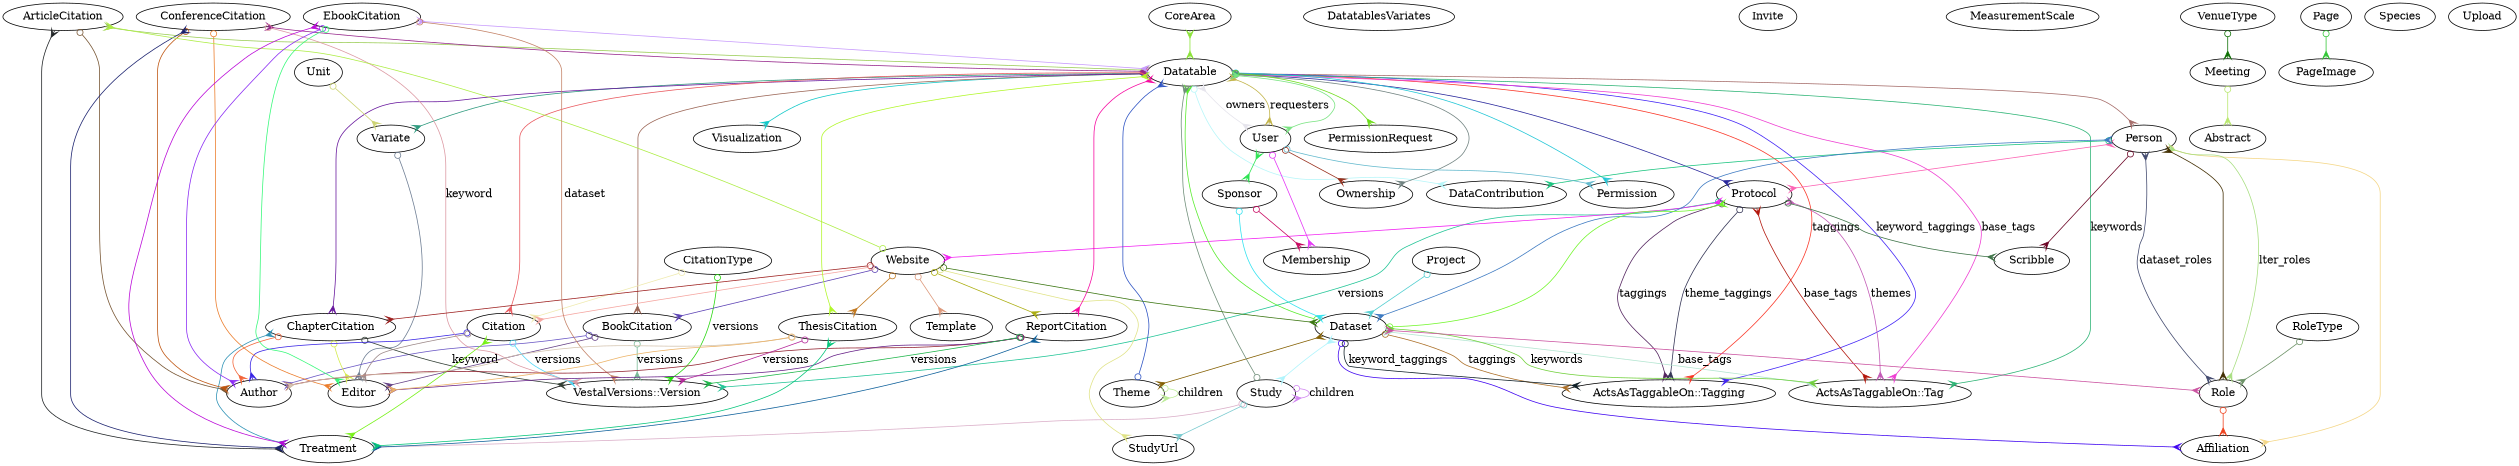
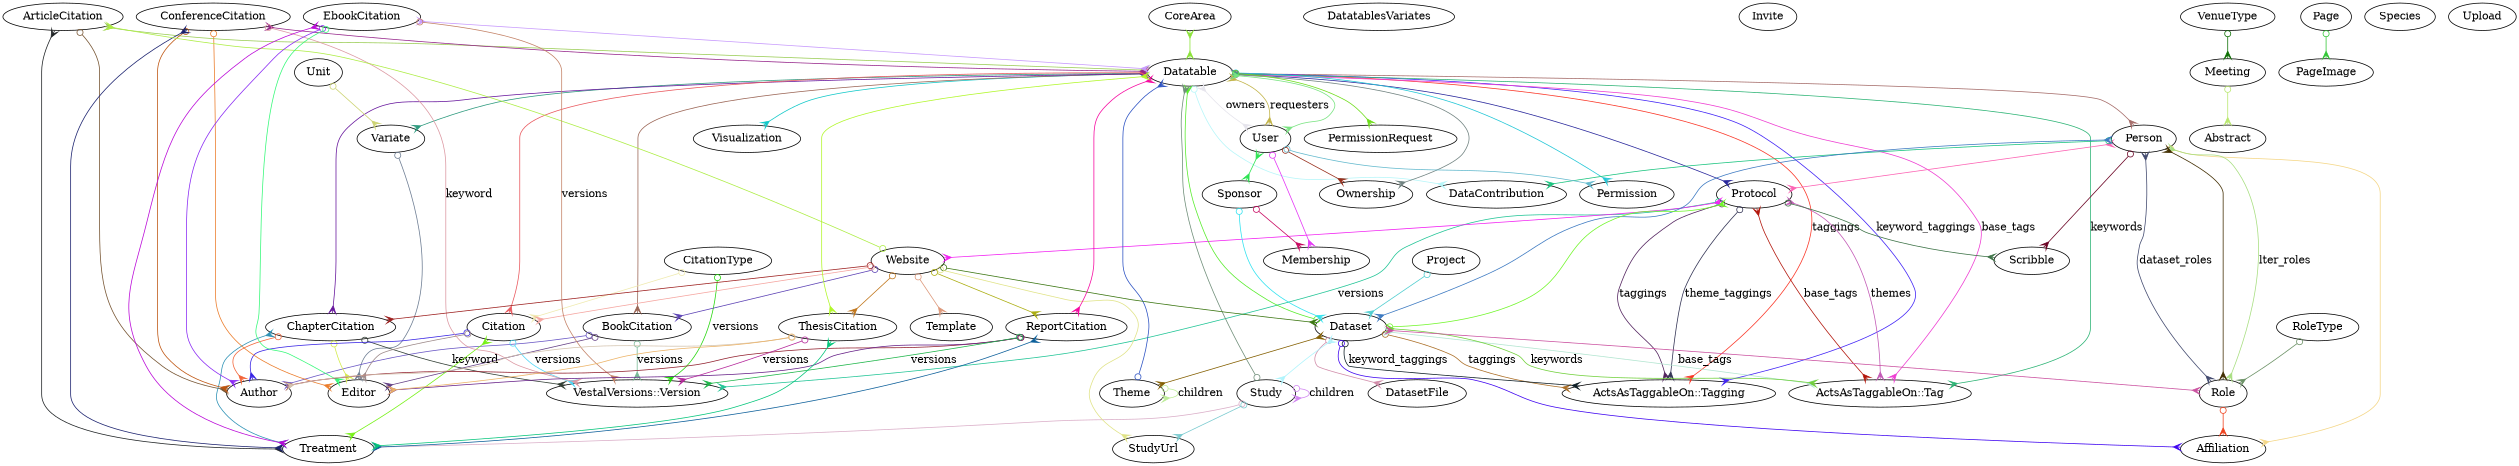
node "MeasurementScale": removed
edge "EbookCitation" -- "VestalVersions::Version": label "dataset" -> "versions"
node "DatasetFile": added
